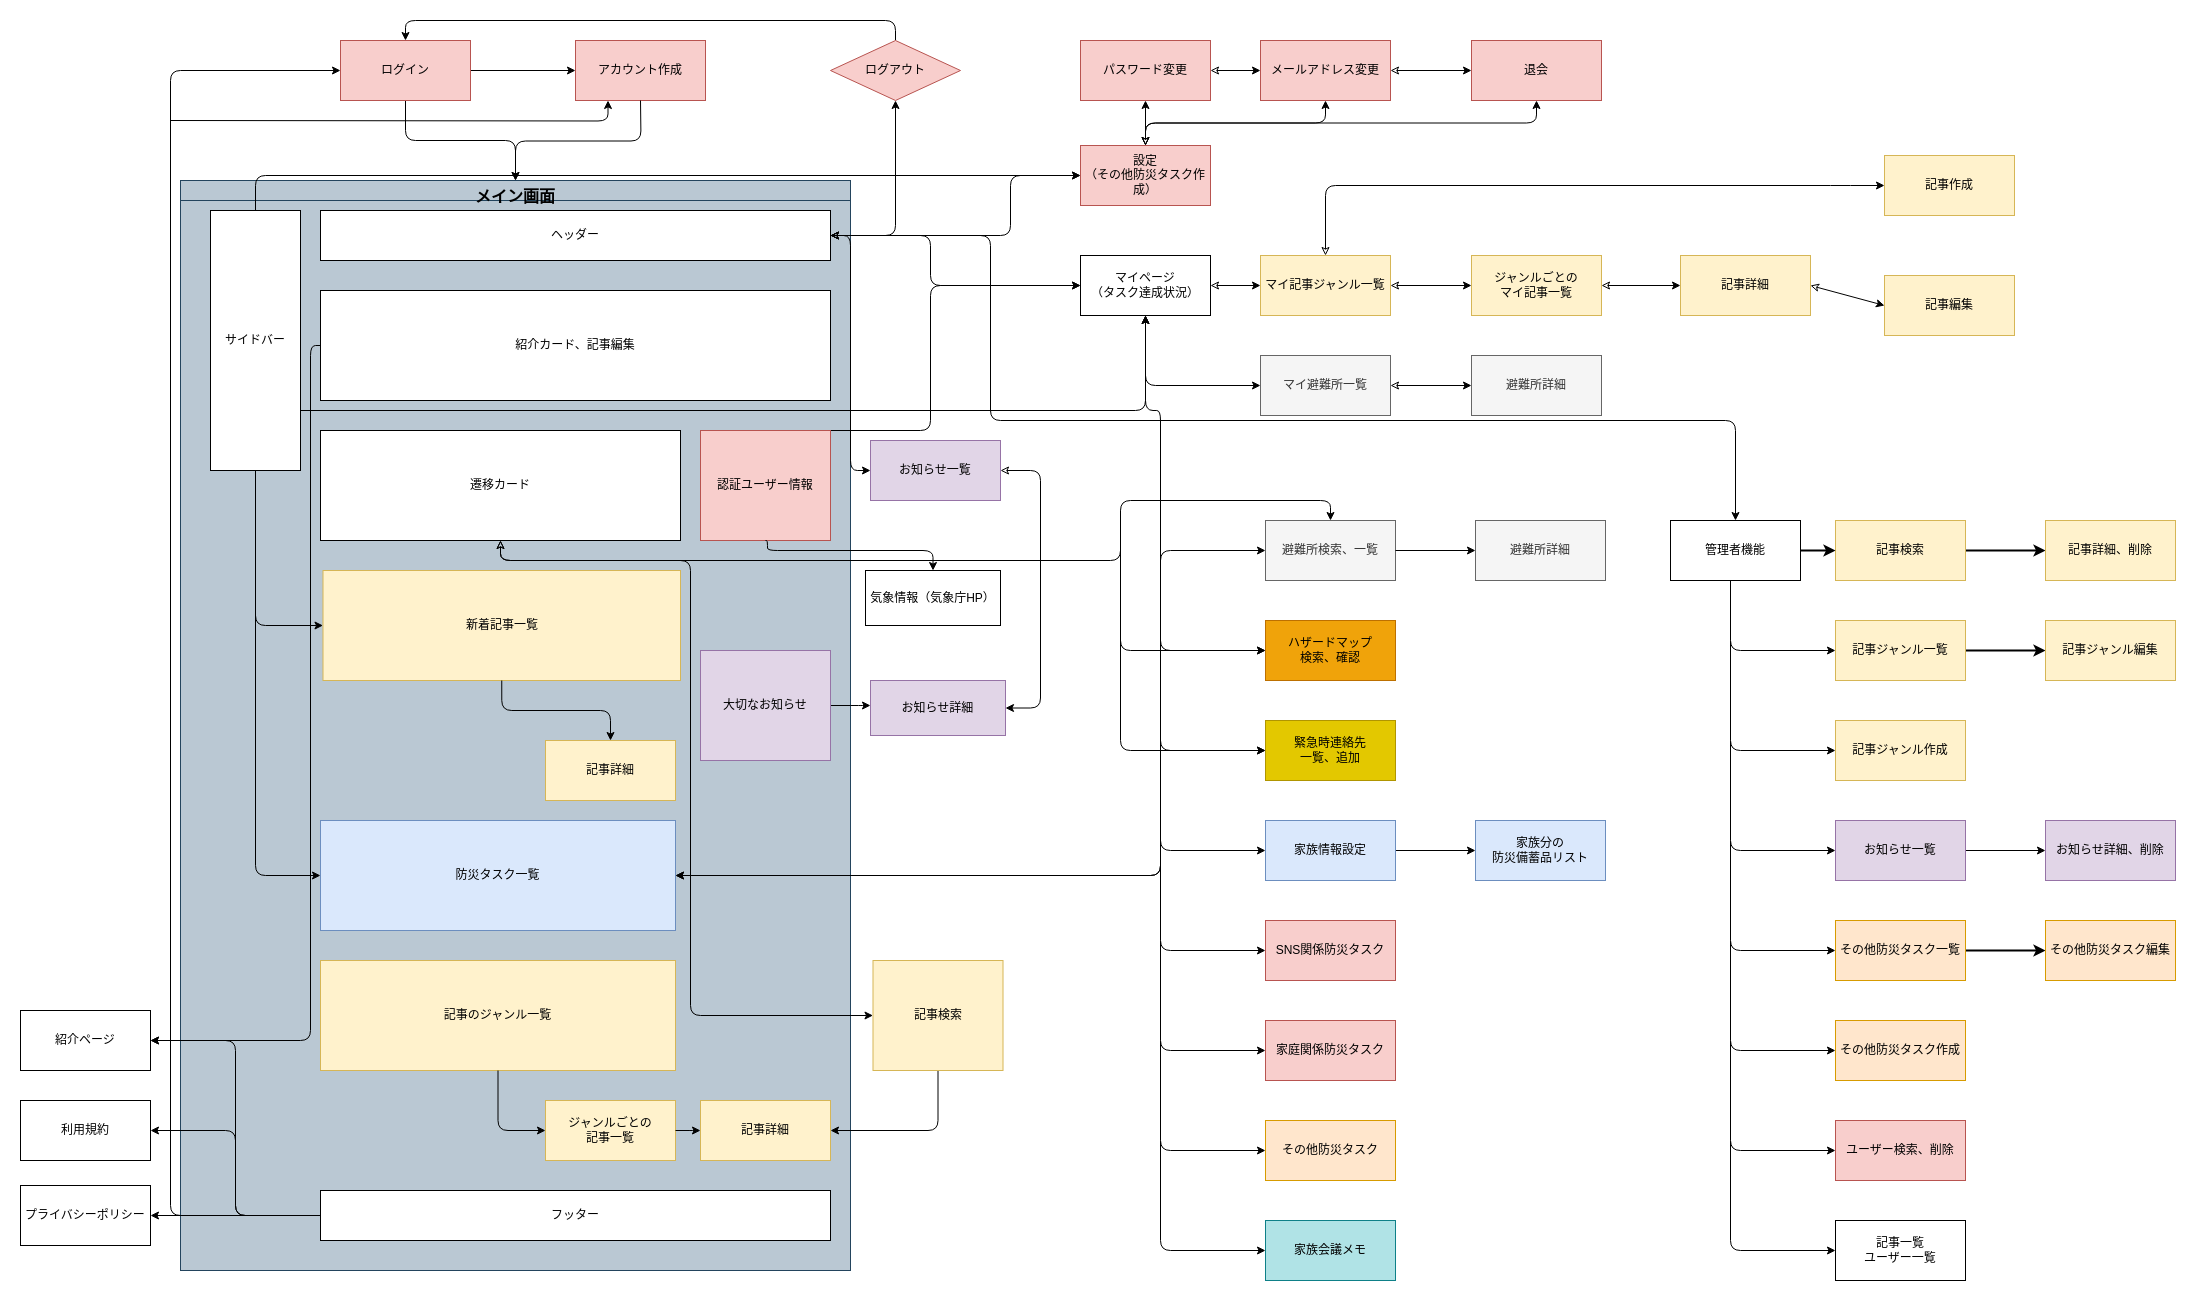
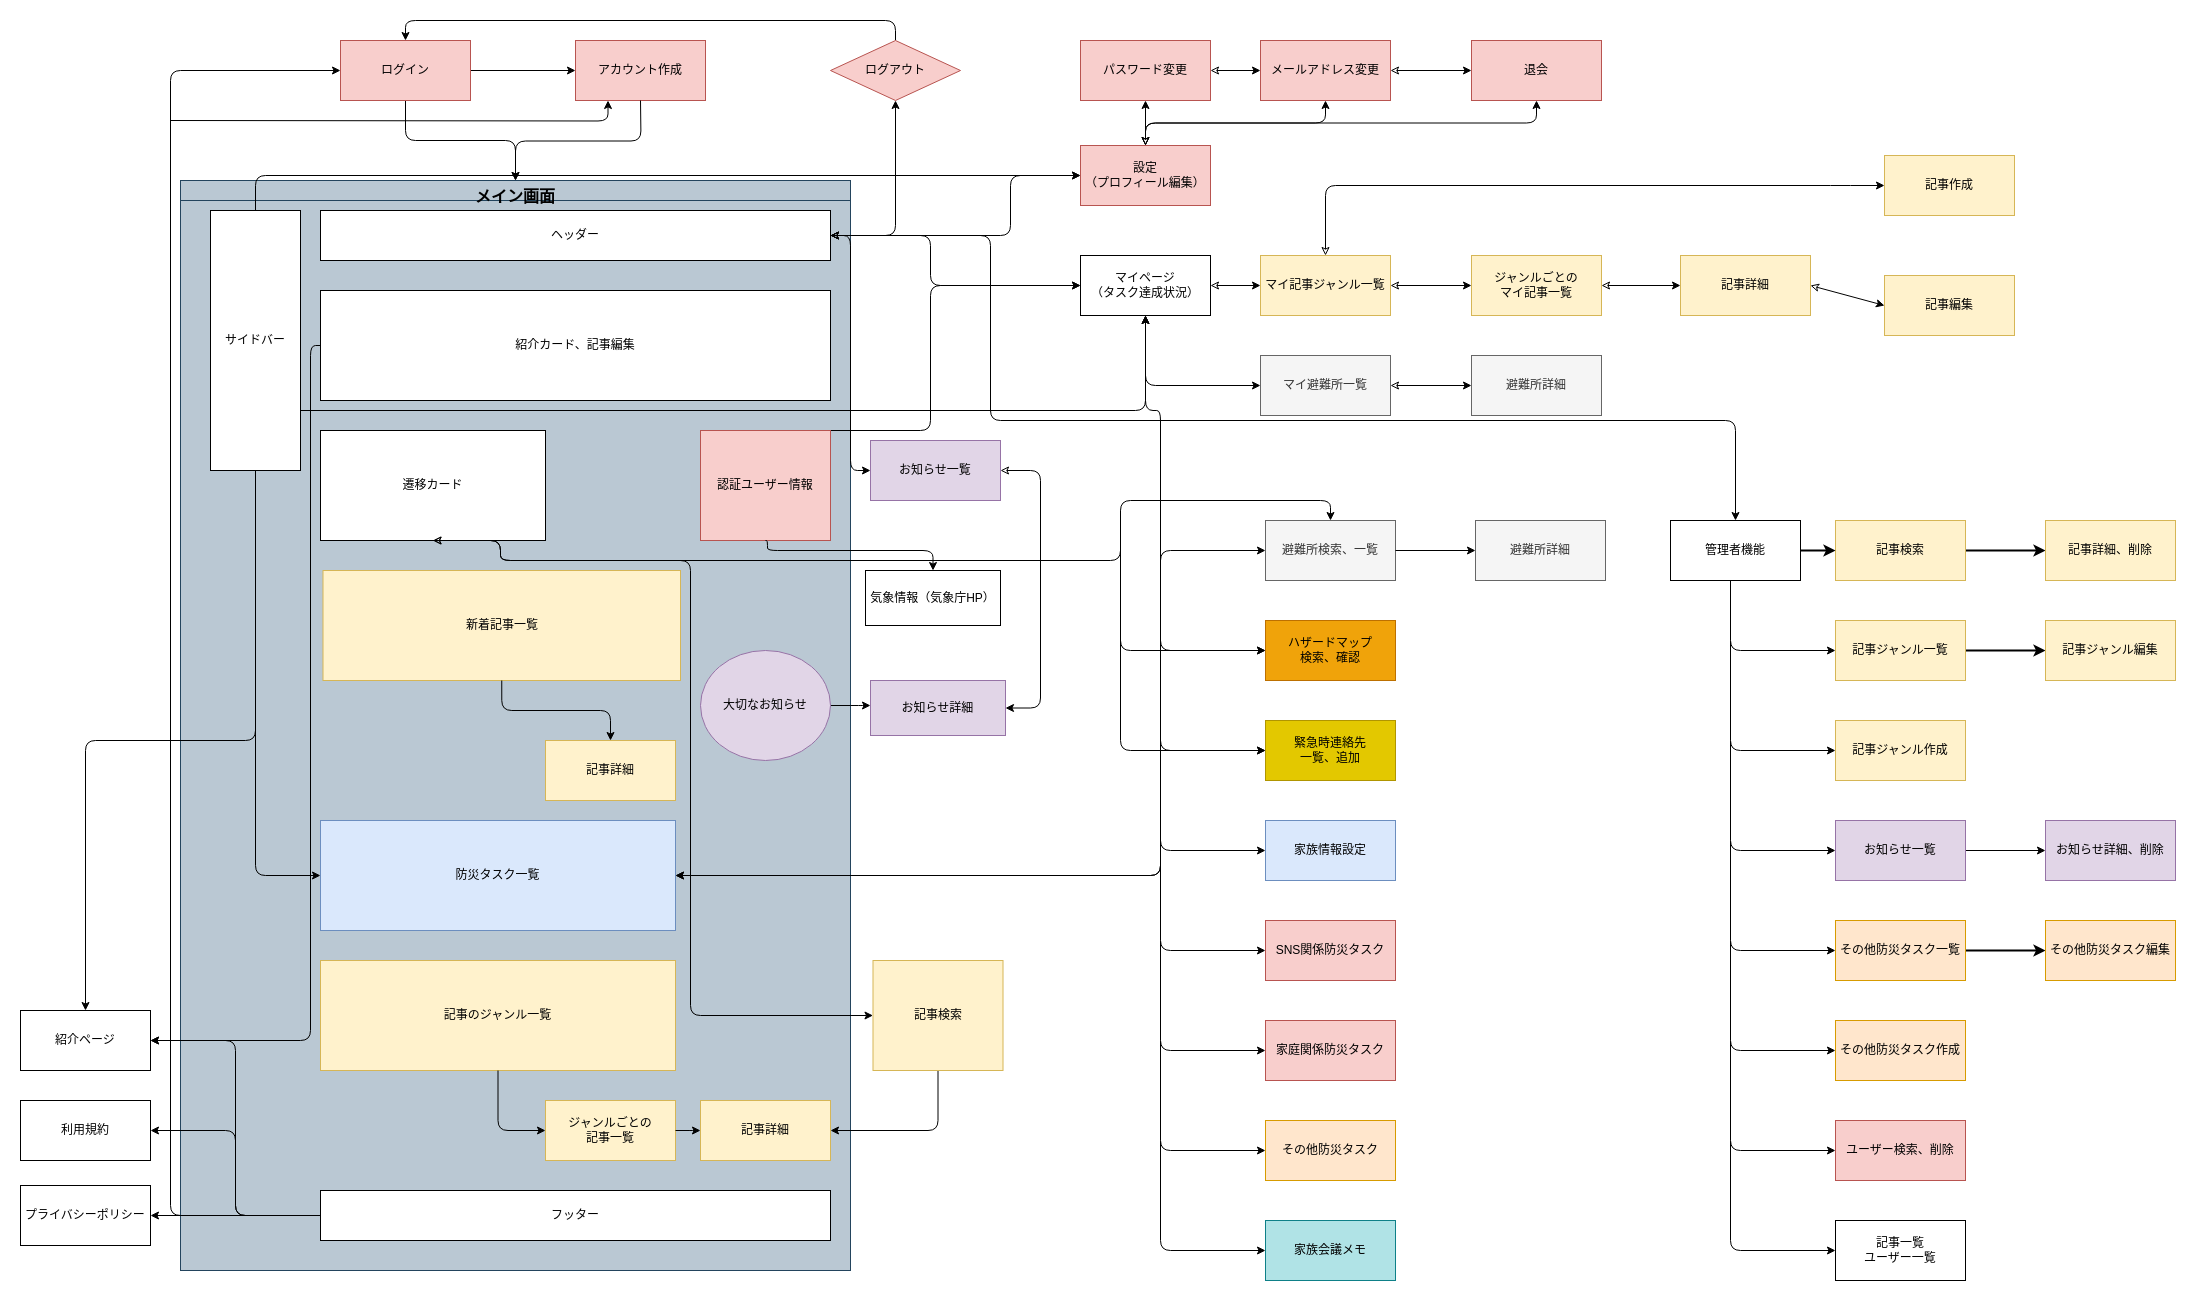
node "設定 （その他防災タスク作成）": label "設定 （その他防災タスク作成）" -> "設定 （プロフィール編集）"
node "遷移カード": size 360x110 -> 225x110
edge "サイドバー" -> "新着記事一覧": now "サイドバー" -> "紹介ページ"
node "大切なお知らせ": shape rectangle -> ellipse
edge "家族情報設定" -> "家族分の 防災備蓄品リスト": removed
node "家族分の 防災備蓄品リスト": removed
